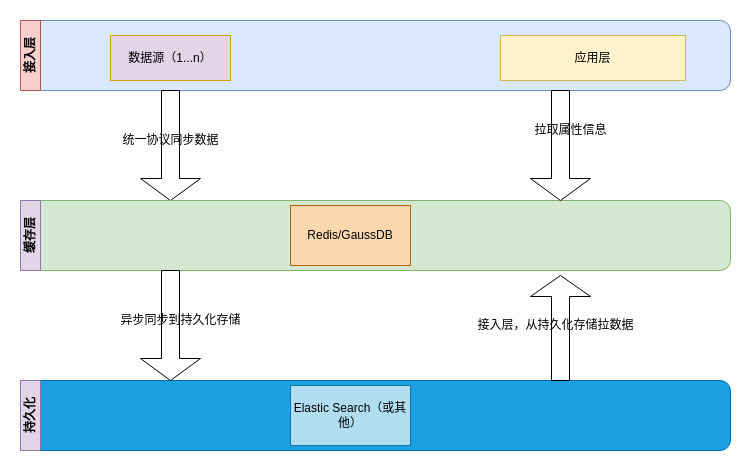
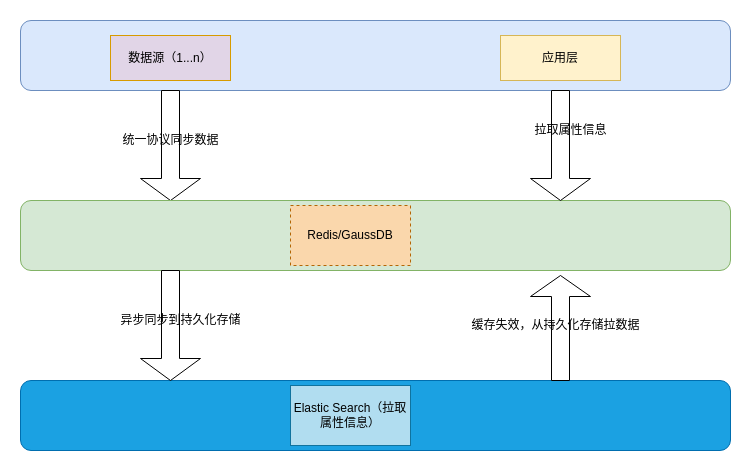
node "接入层": removed
node "应用层": size 185x45 -> 120x45
node "缓存层": removed
node "Redis/GaussDB": style solid -> dashed
node "接入层，从持久化存储拉数据": label "接入层，从持久化存储拉数据" -> "缓存失效，从持久化存储拉数据"
node "持久化": removed
node "Elastic Search（或其他）": label "Elastic Search（或其他）" -> "Elastic Search（拉取属性信息）"
